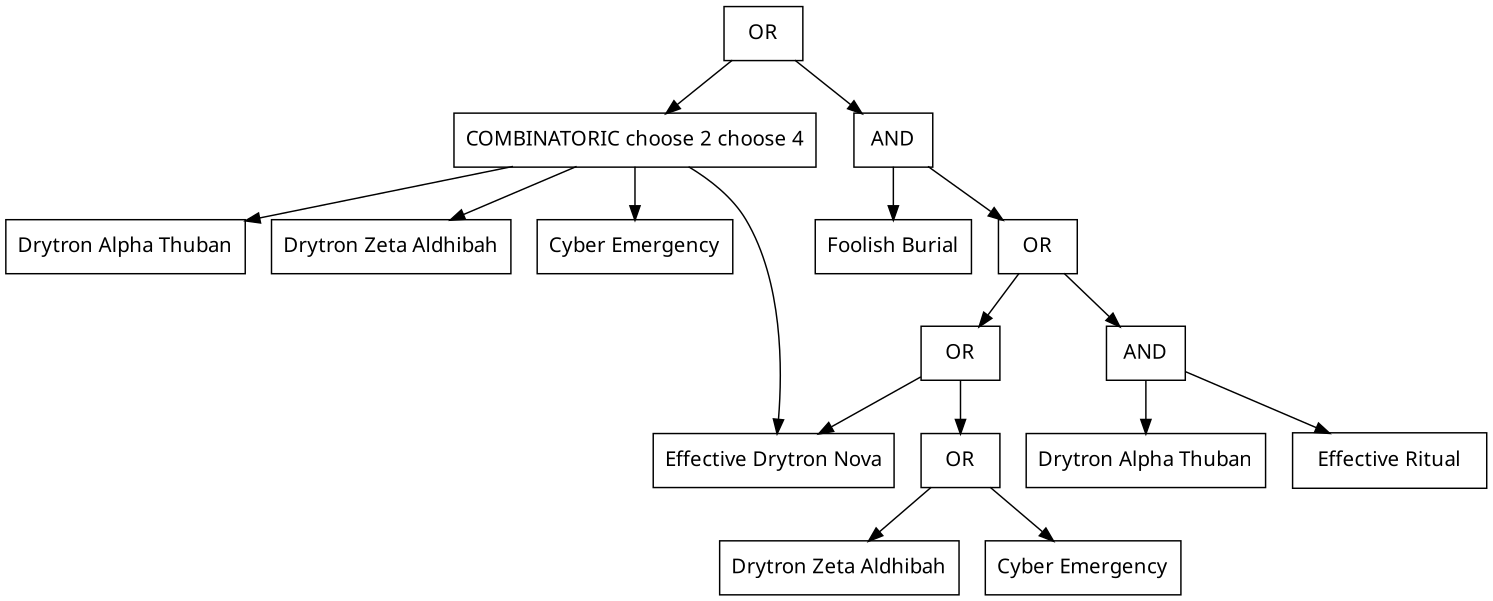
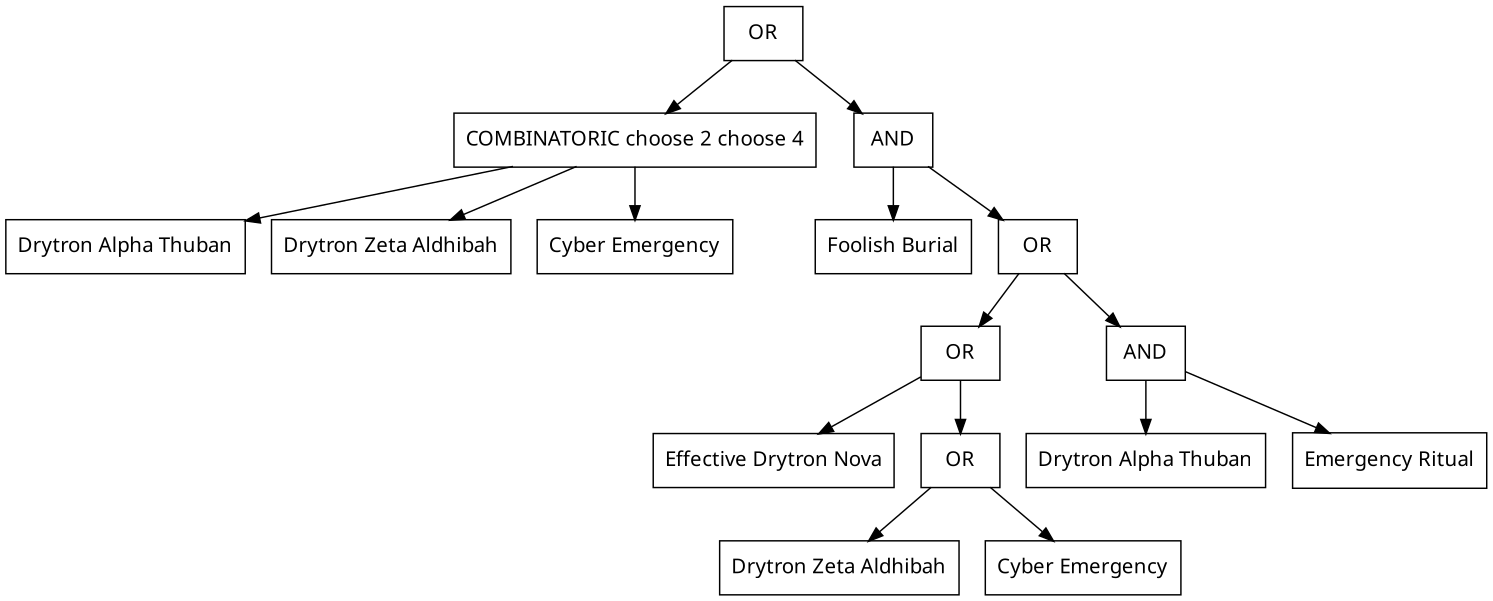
edge "COMBINATORIC choose 2 choose 4" -> "Effective Drytron Nova": removed
node "Effective Ritual": label "Effective Ritual" -> "Emergency Ritual"
